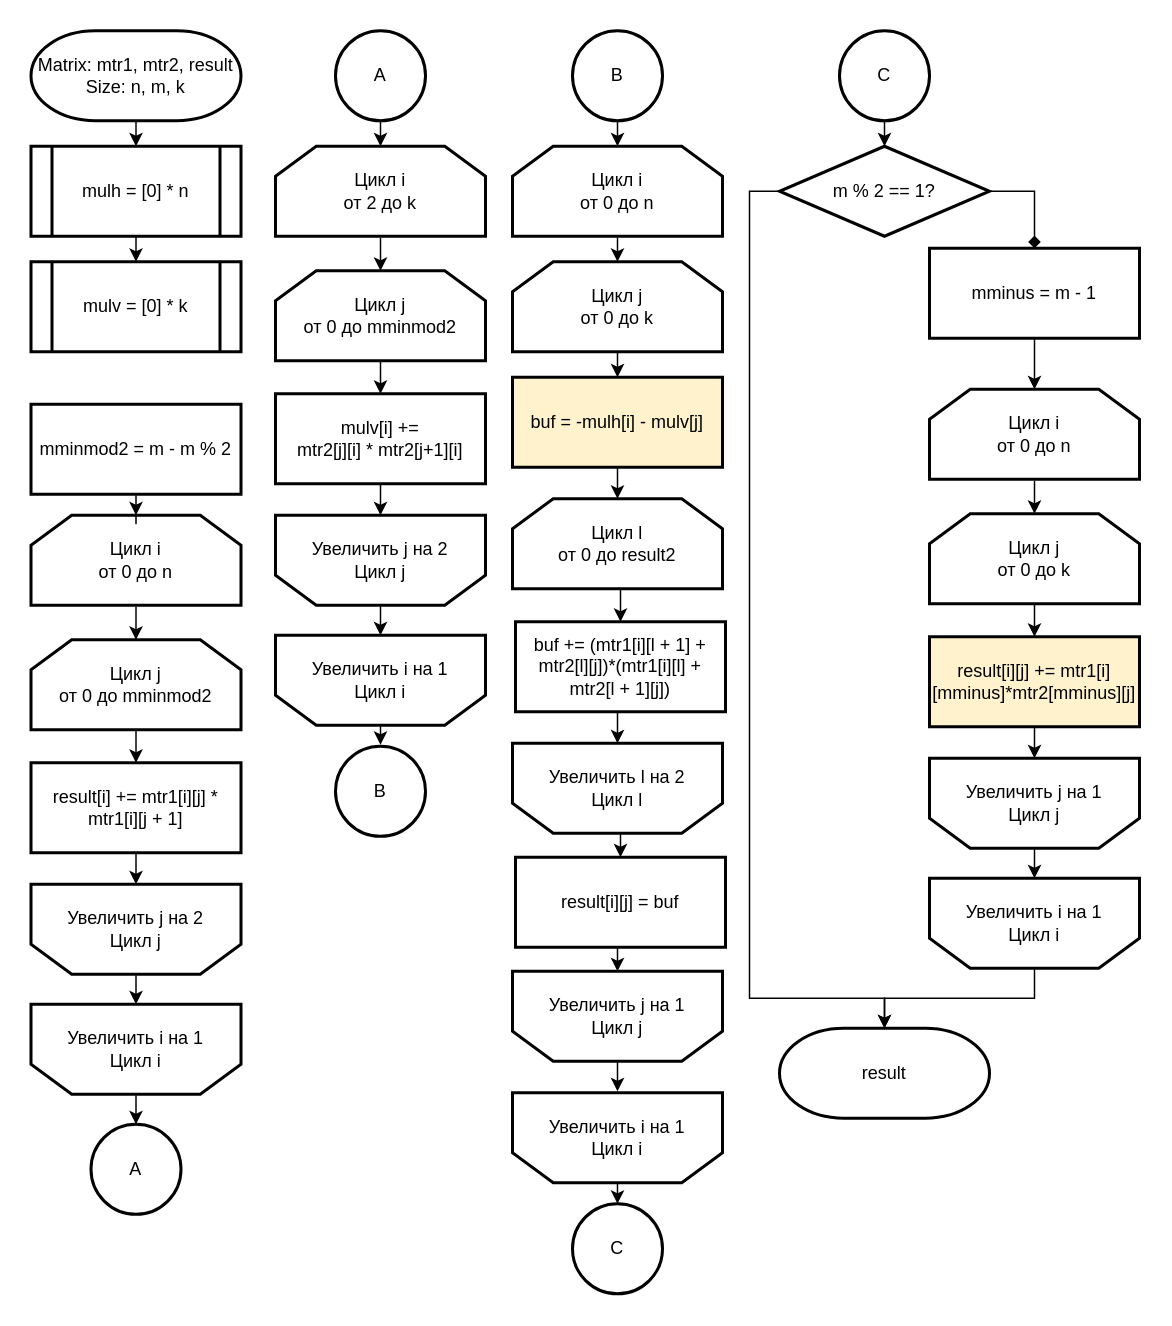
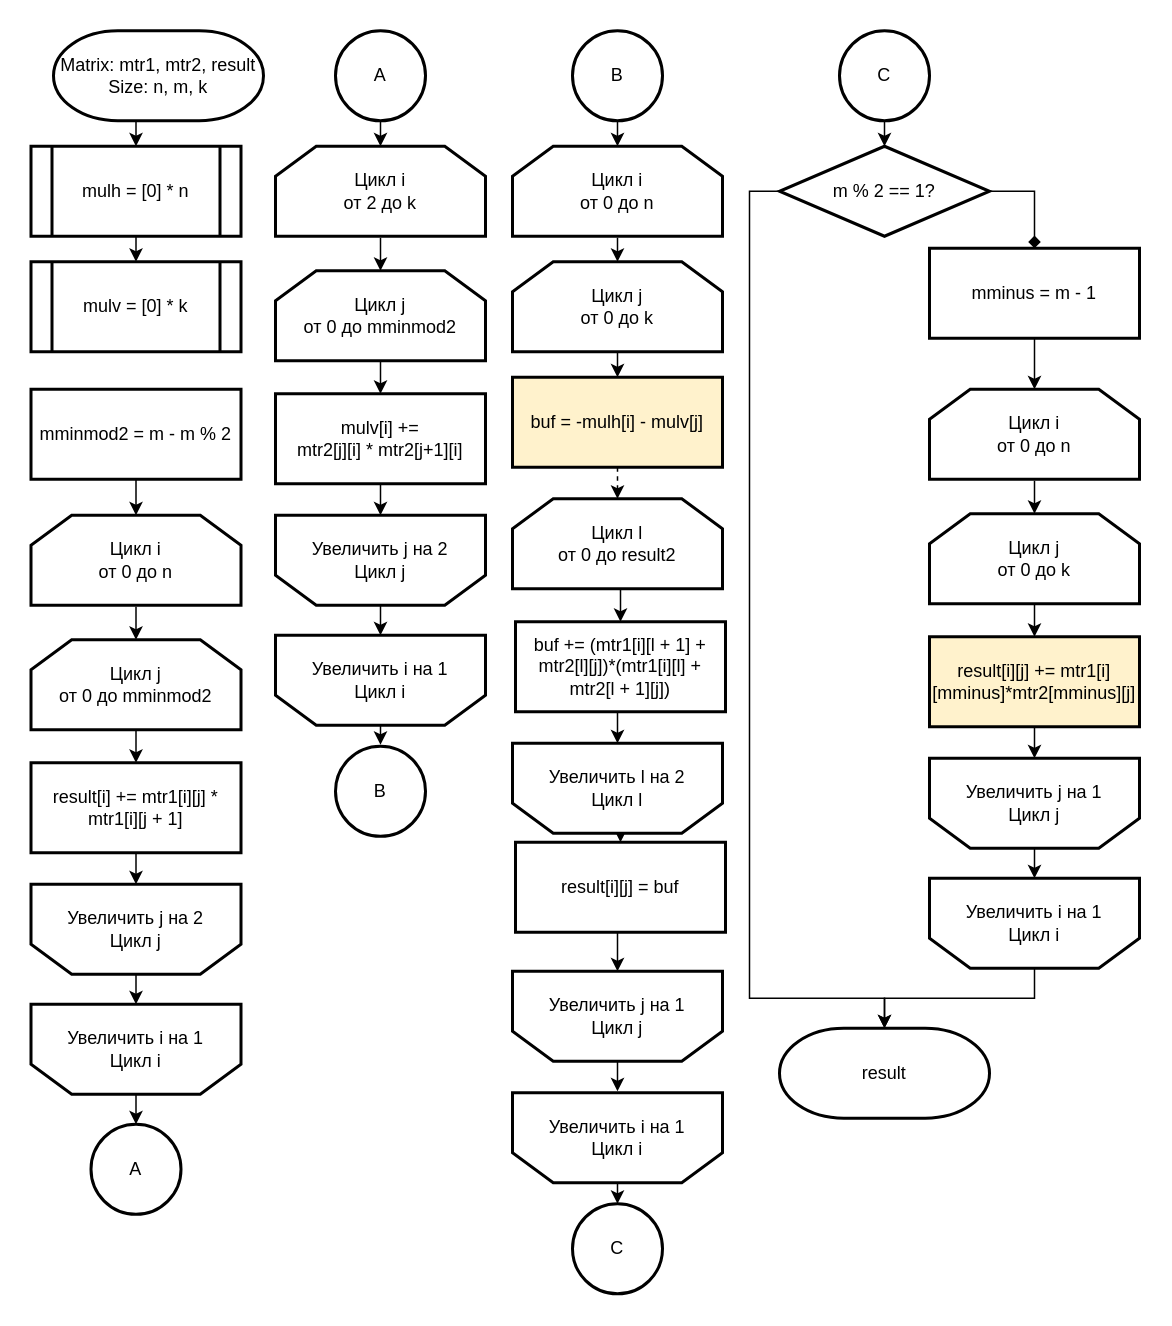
node "Matrix: mtr1, mtr2, result Size: n, m, k": moved (136, 76) -> (158, 76)
node "mminmod2 = m - m % 2": moved (136, 449) -> (136, 434)
edge "buf = -mulh[i] - mulv[j]" -> "Цикл l от 0 до result2": style solid -> dashed
node "result[i][j] = buf": moved (620, 902) -> (620, 887)
